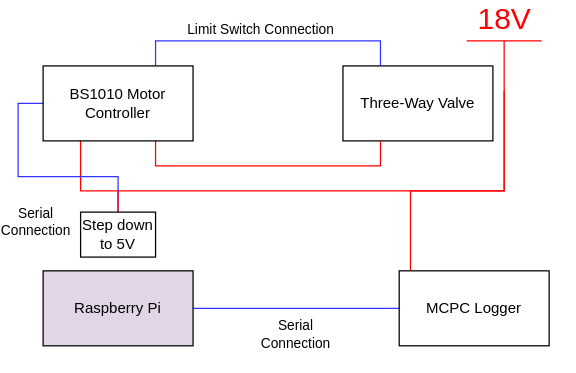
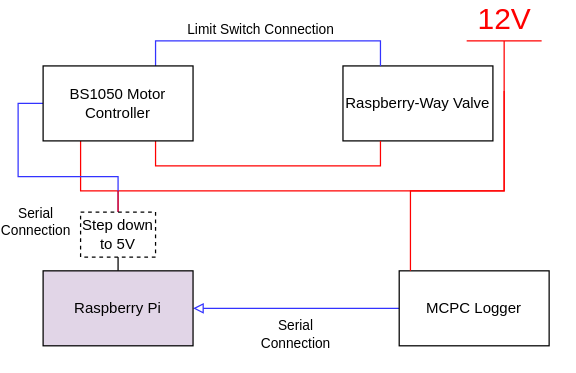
node "18V": label "18V" -> "12V"
node "BS1010 Motor Controller": label "BS1010 Motor Controller" -> "BS1050 Motor Controller"
node "Three-Way Valve": label "Three-Way Valve" -> "Raspberry-Way Valve"
node "Step down to 5V": style solid -> dashed
edge "Step down to 5V" -- "Raspberry Pi": added
edge "Raspberry Pi" -- "MCPC Logger": arrowhead none -> block
